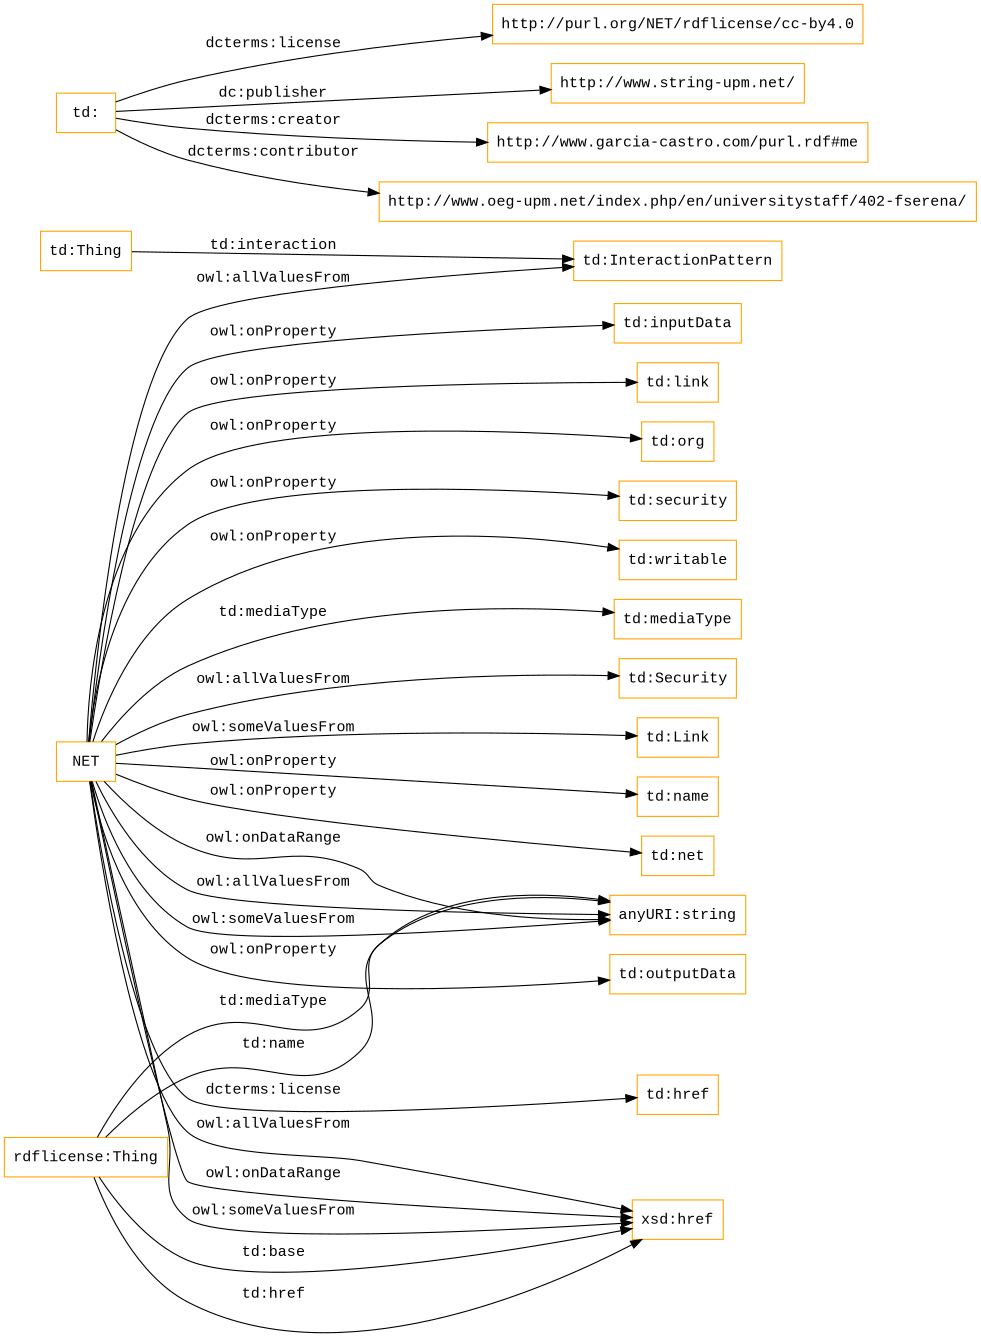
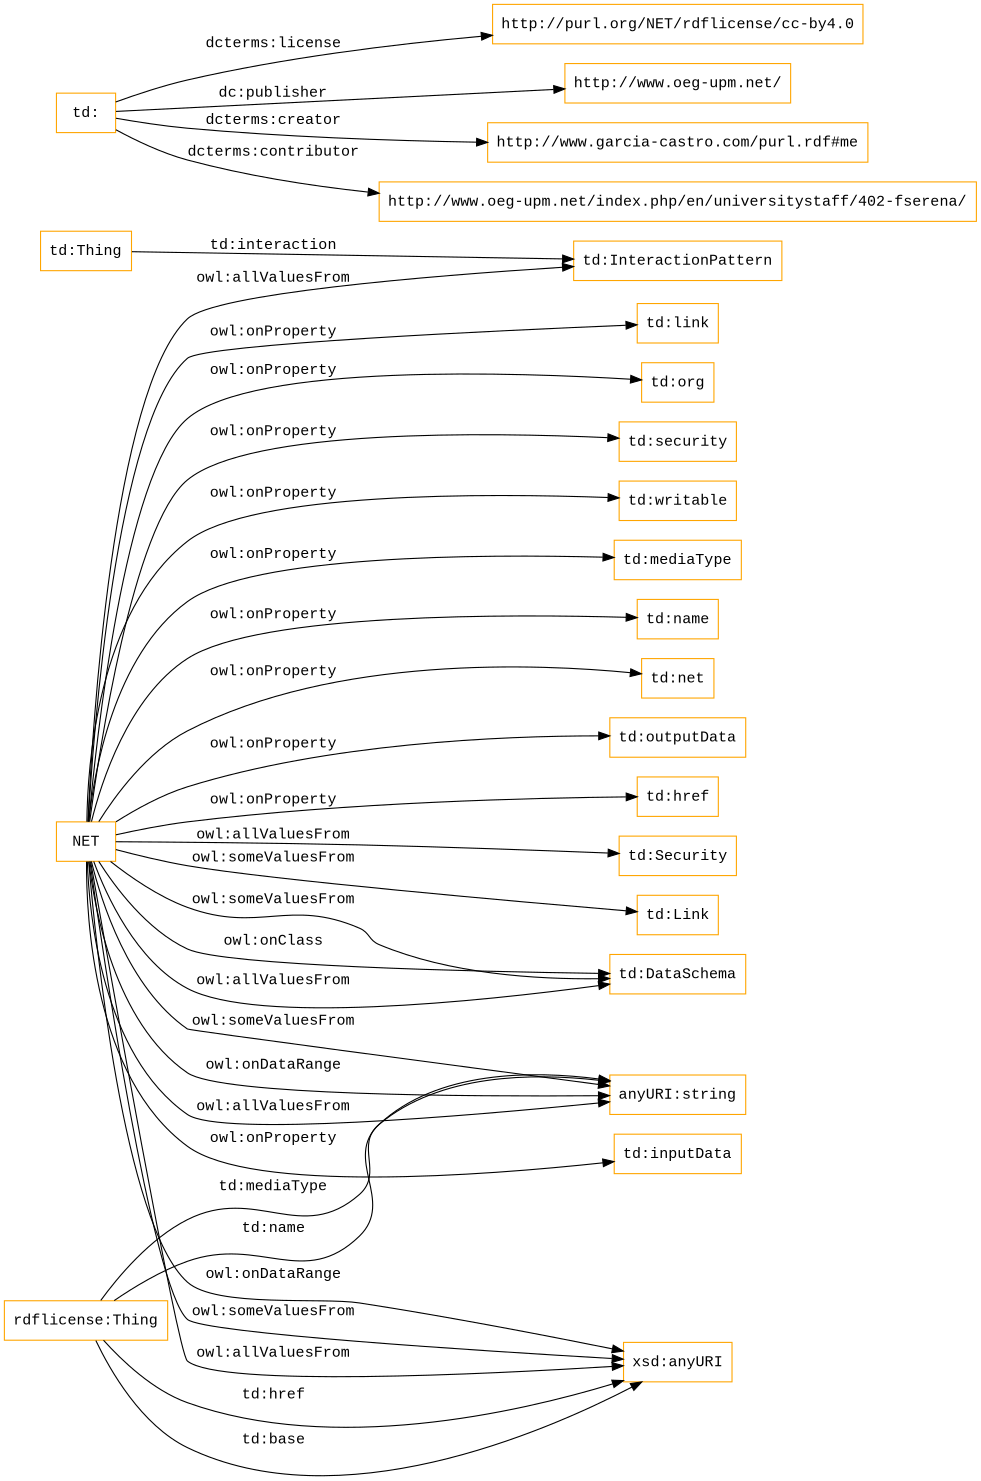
node "http://www.string-upm.net/": label "http://www.string-upm.net/" -> "http://www.oeg-upm.net/"
edge "NET" -> "td:mediaType": label "td:mediaType" -> "owl:onProperty"
node "td:DataSchema": added
edge "NET" -> "td:href": label "dcterms:license" -> "owl:onProperty"
node "xsd:href": label "xsd:href" -> "xsd:anyURI"
